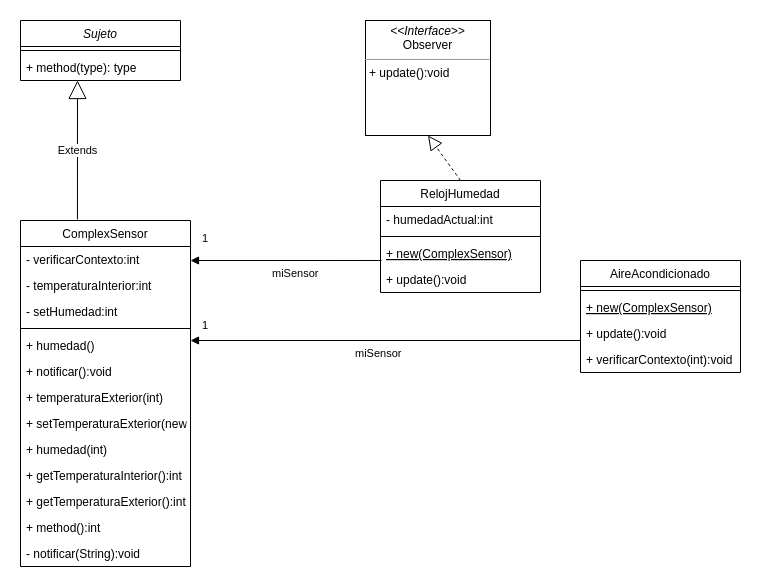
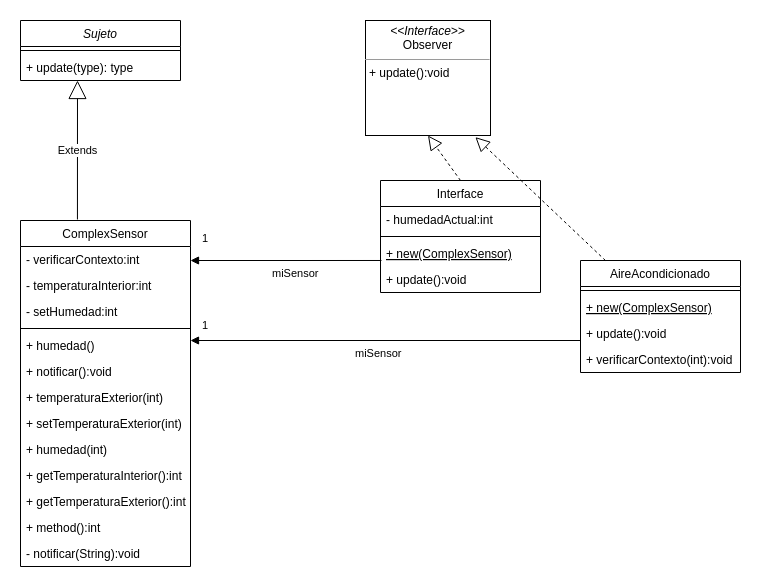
node "+ method(type): type": label "+ method(type): type" -> "+ update(type): type"
node "RelojHumedad": label "RelojHumedad" -> "Interface"
edge "AireAcondicionado" -> "<<Interface>> Observer + update():void": added
node "+ setTemperaturaExterior(new)": label "+ setTemperaturaExterior(new)" -> "+ setTemperaturaExterior(int)"
